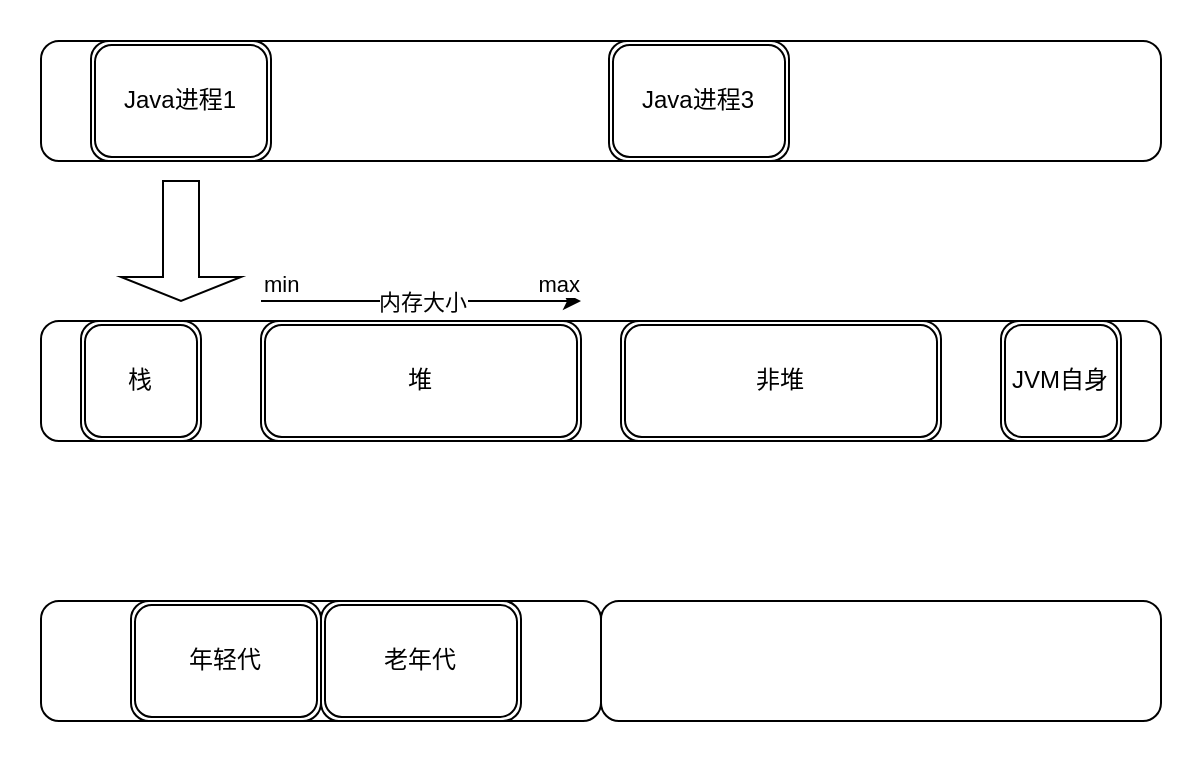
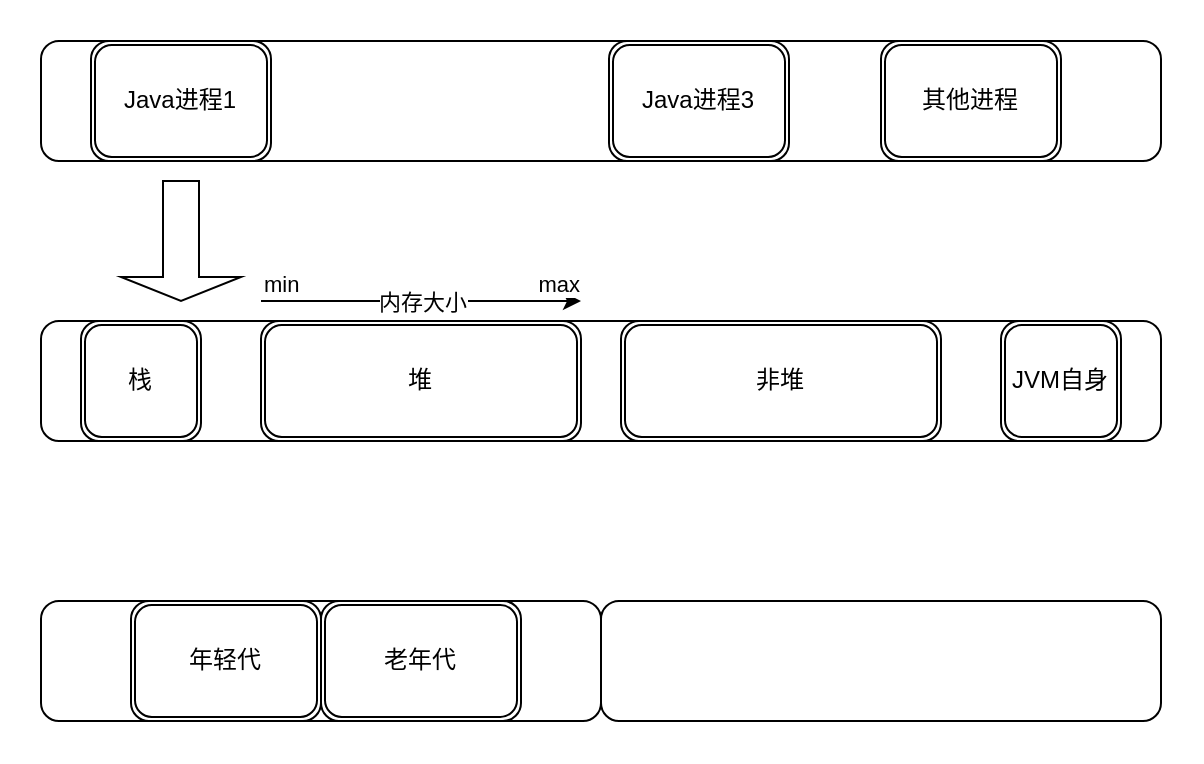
node "其他进程": added
